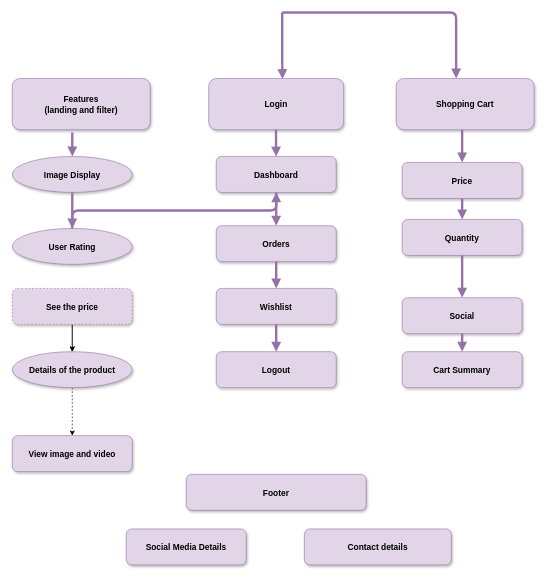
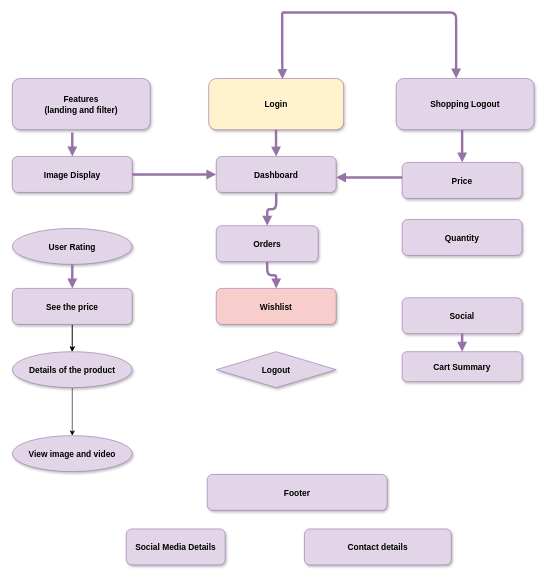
node "Login": fillcolor #e1d5e7 -> #fff2cc
node "Shopping Cart": label "Shopping Cart" -> "Shopping Logout"
node "Image Display": shape ellipse -> rounded rectangle
edge "Image Display" -> "User Rating": now "Image Display" -> "Dashboard"
edge "Price" -> "Quantity": now "Price" -> "Dashboard"
edge "User Rating" -> "Dashboard": now "User Rating" -> "See the price"
node "Orders": size 120x36 -> 102x36
edge "Quantity" -> "Social": removed
node "See the price": style dashed -> solid
node "Wishlist": fillcolor #e1d5e7 -> #f8cecc
edge "Wishlist" -> "Logout": removed
node "Logout": shape rounded rectangle -> diamond
node "Cart Summary": size 120x36 -> 120x30
edge "Details of the product" -> "View image and video": style dashed -> solid
node "View image and video": shape rounded rectangle -> ellipse
node "Footer": moved (276, 492) -> (297, 492)
node "Social Media Details": size 120x36 -> 99x36
